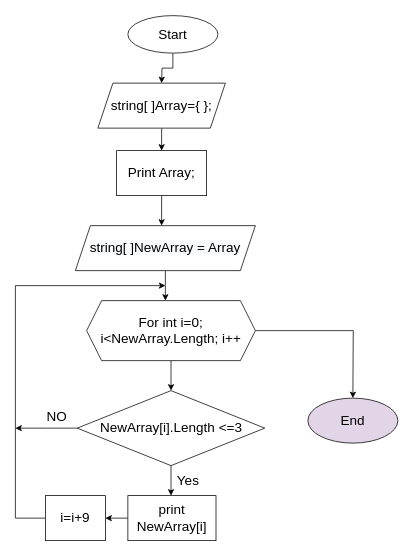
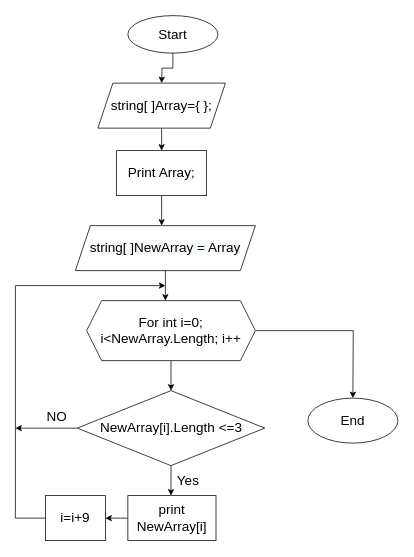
node "End": fillcolor #e1d5e7 -> #ffffff
